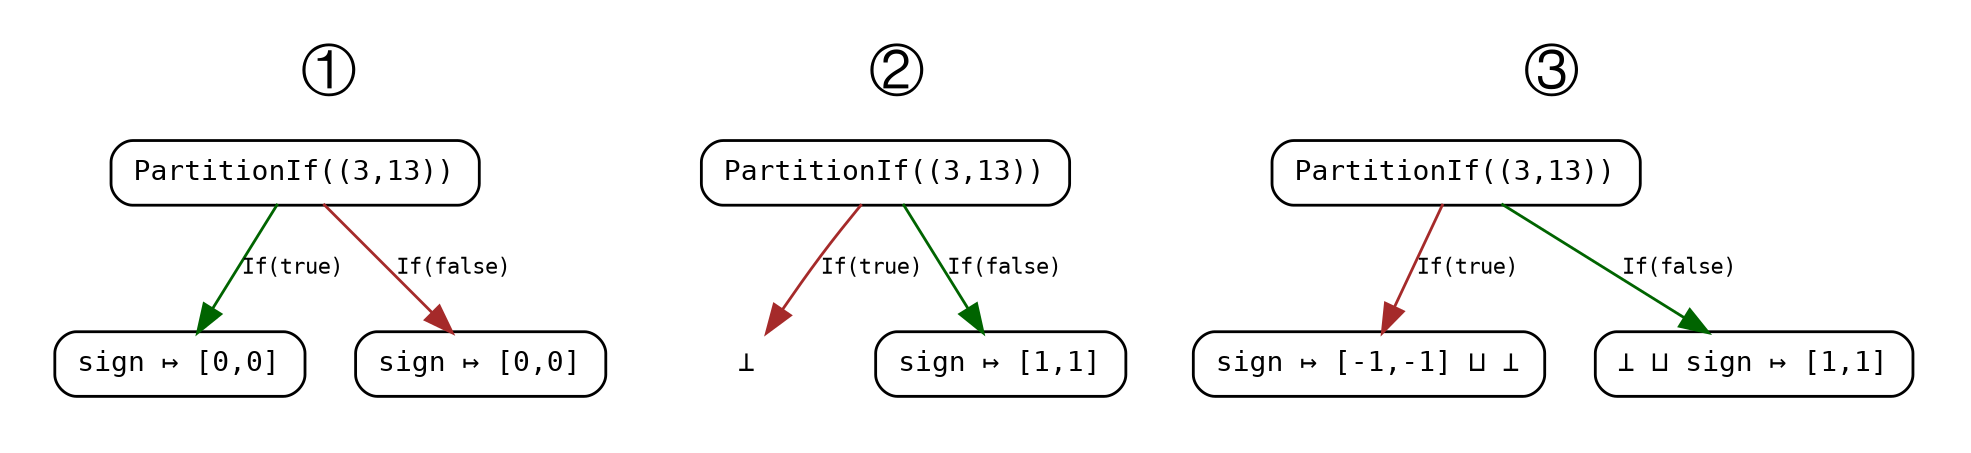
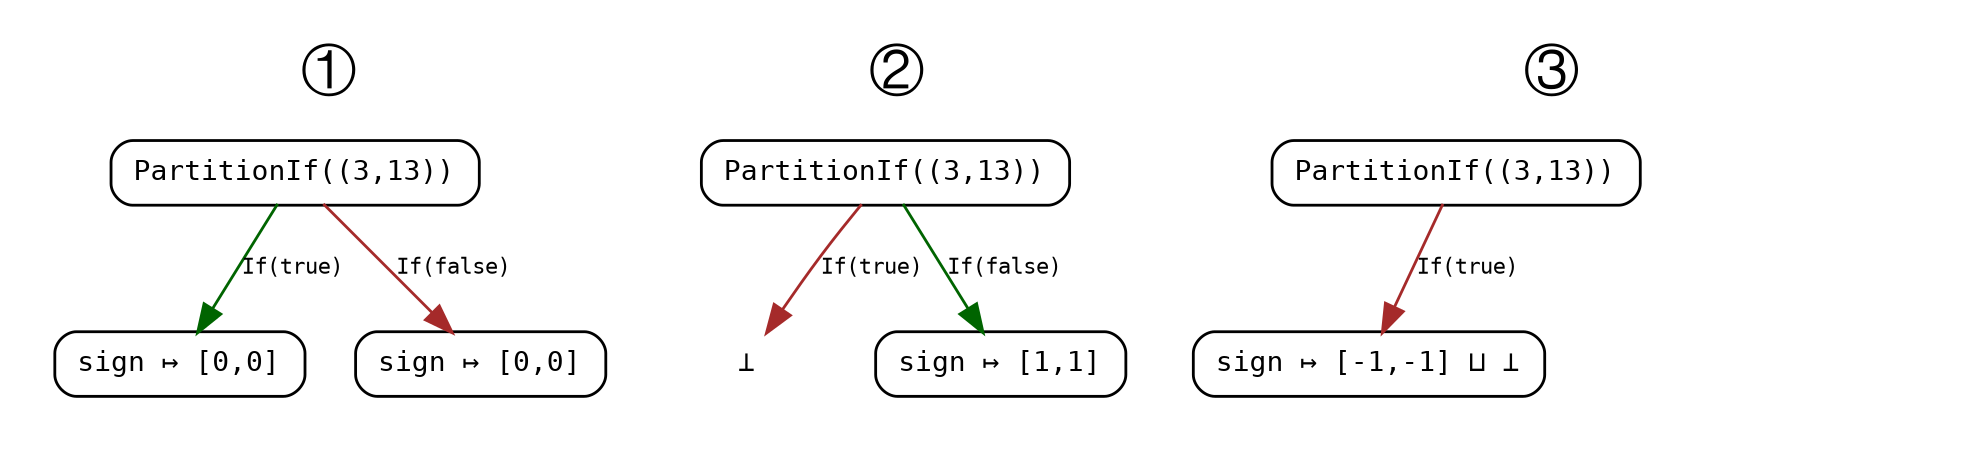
node "⊥ ⊔ sign ↦ [1,1]": removed
